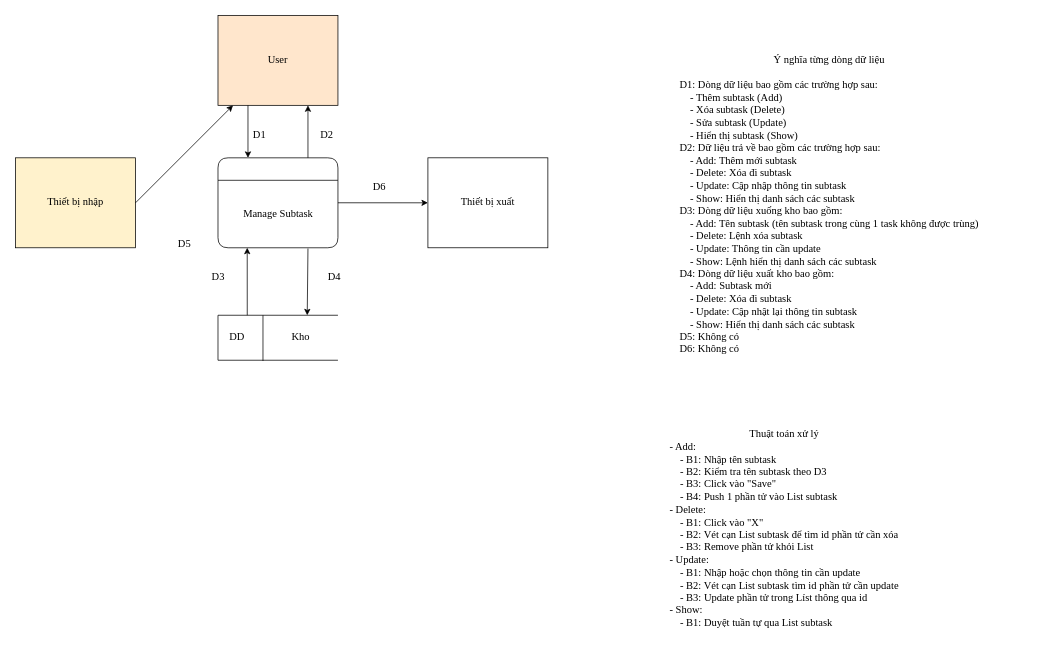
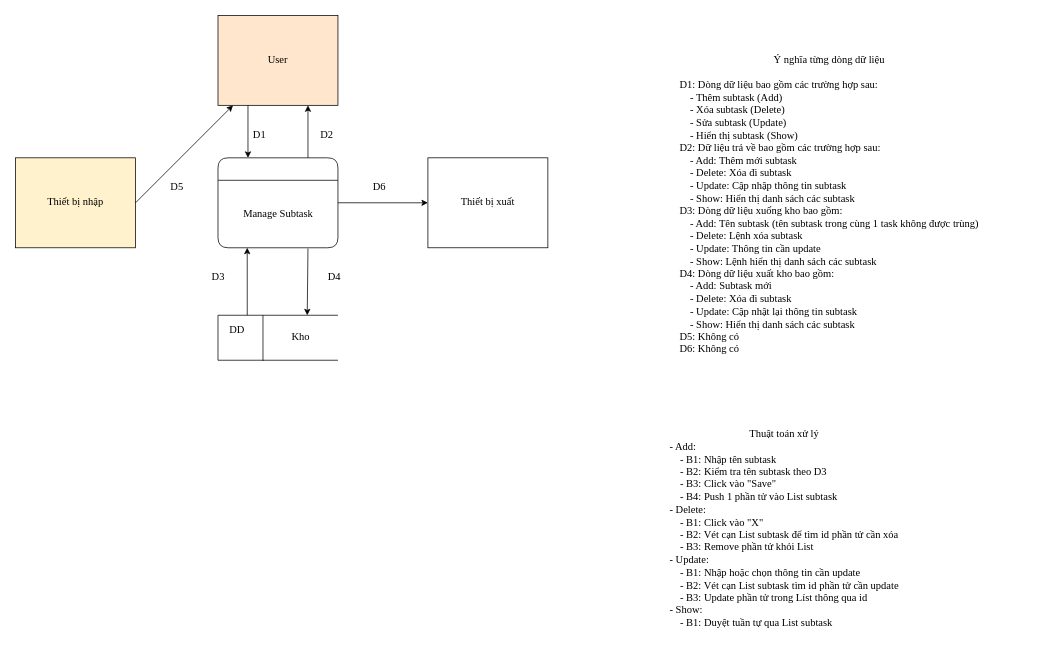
node "D5": moved (184, 244) -> (177, 188)
node "DD": moved (237, 338) -> (237, 330)
